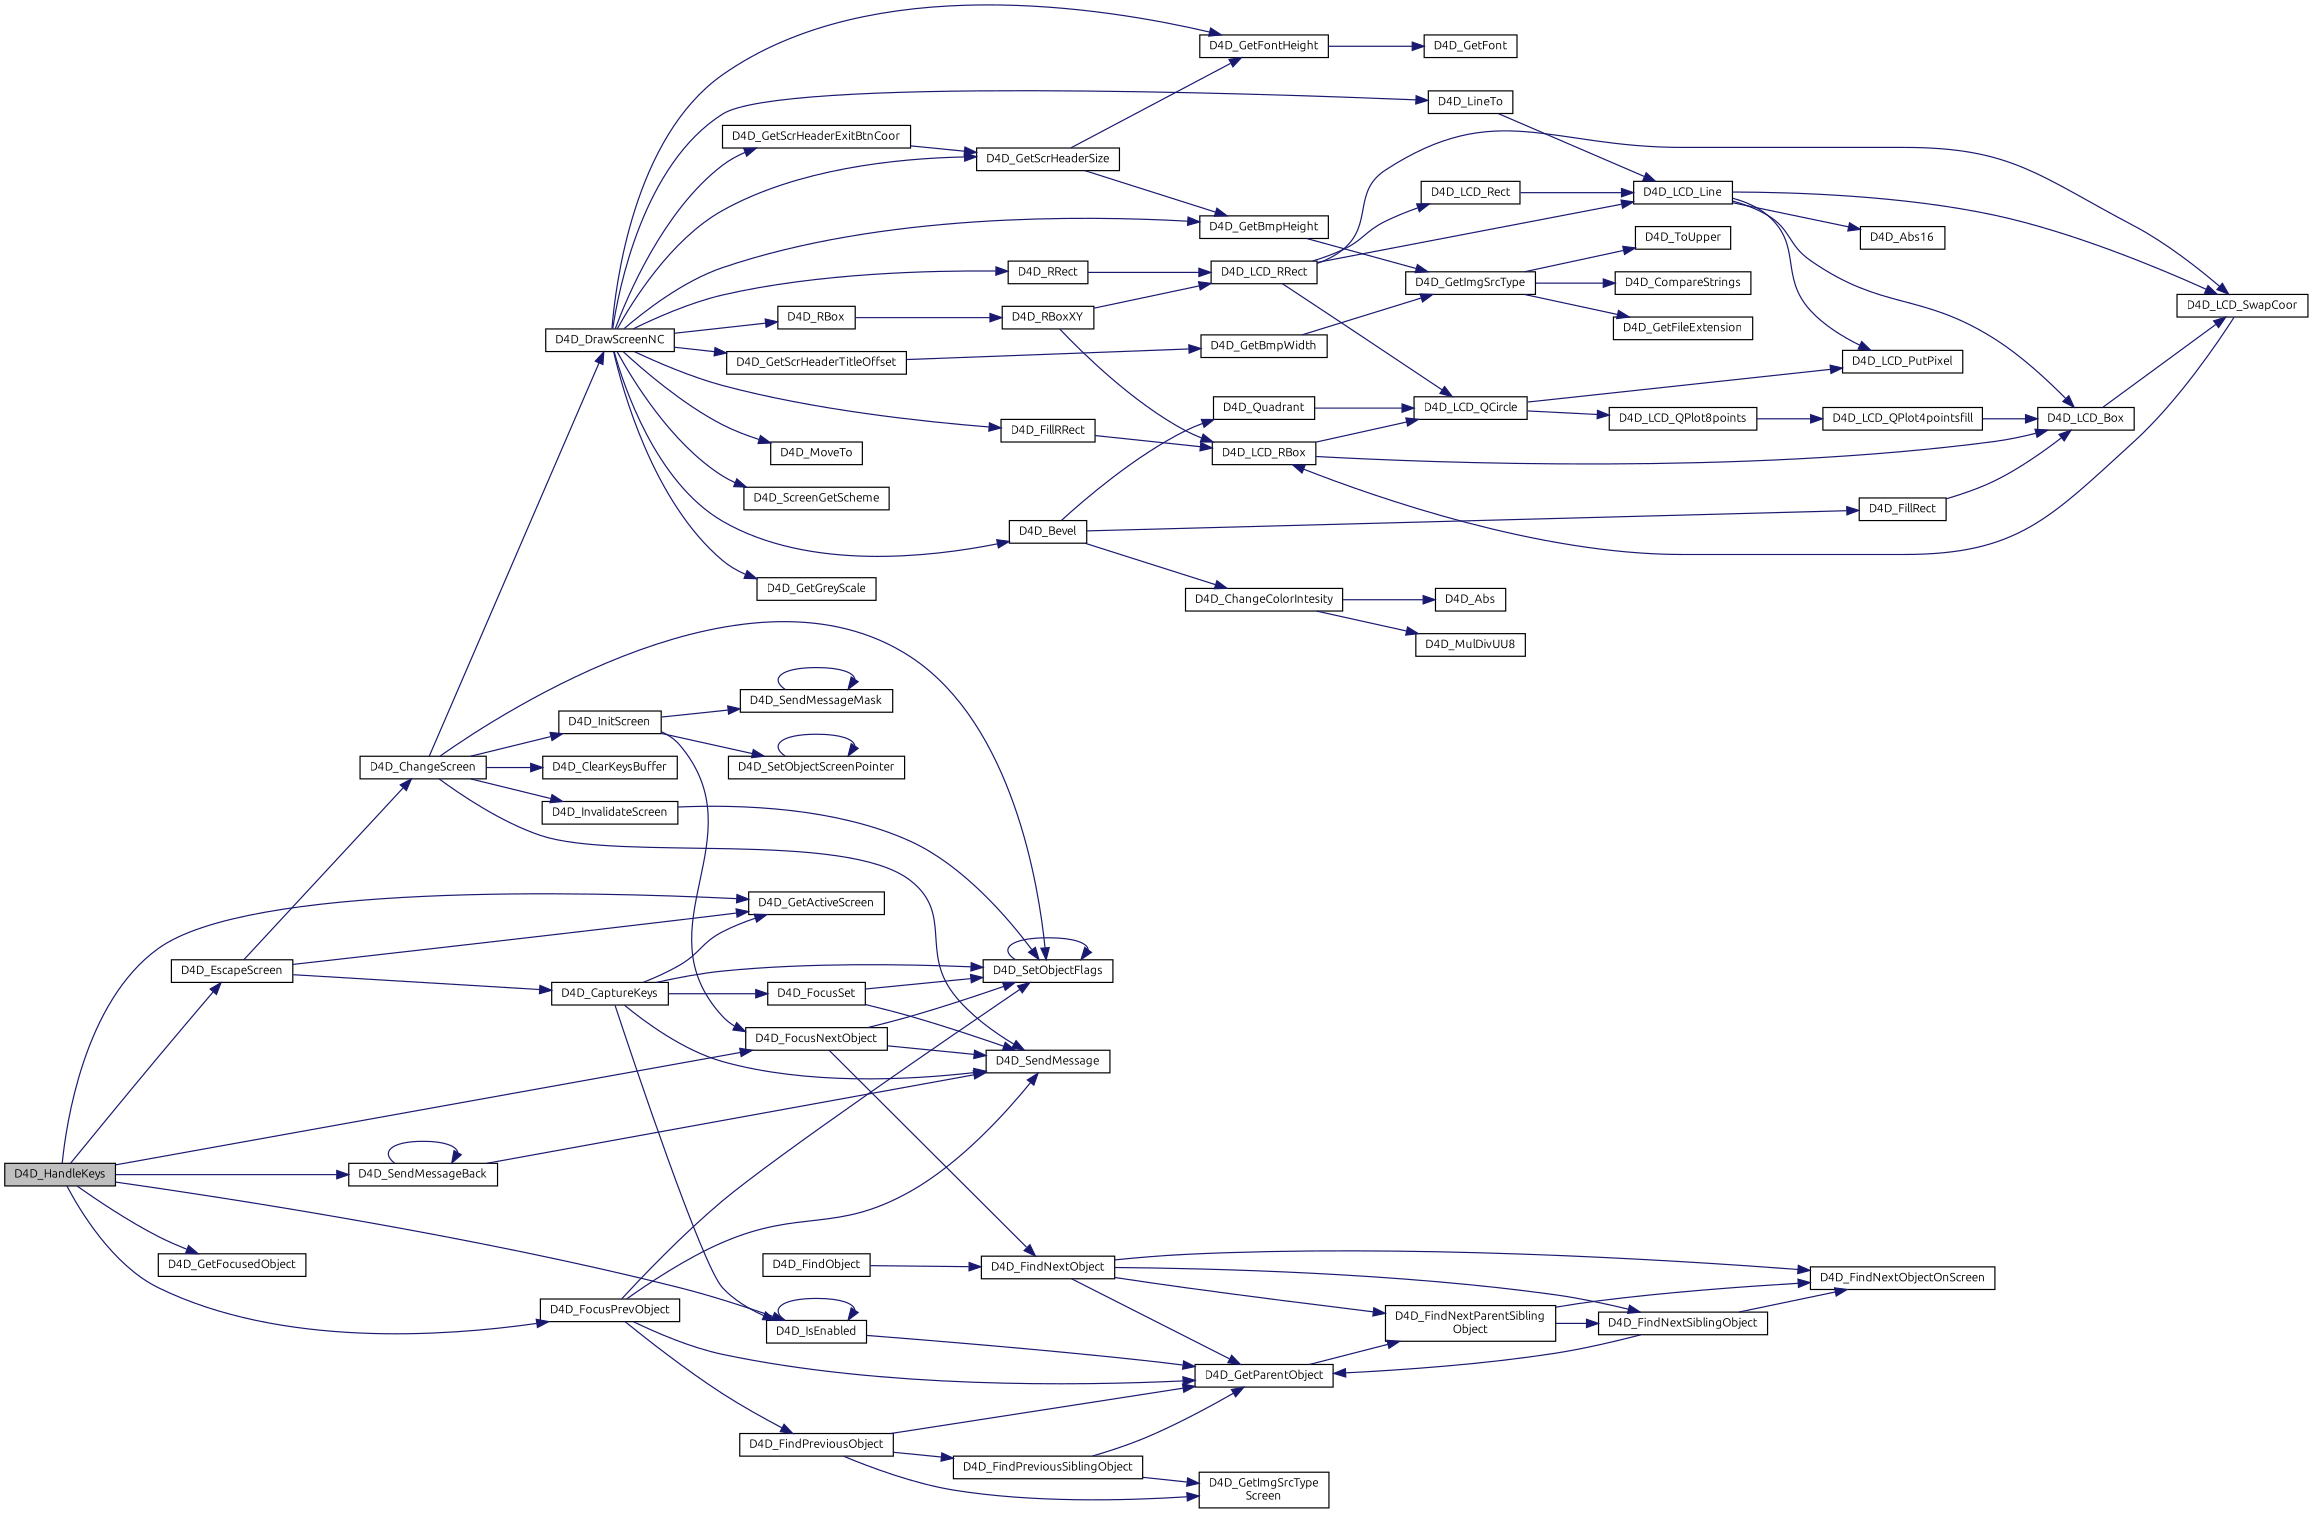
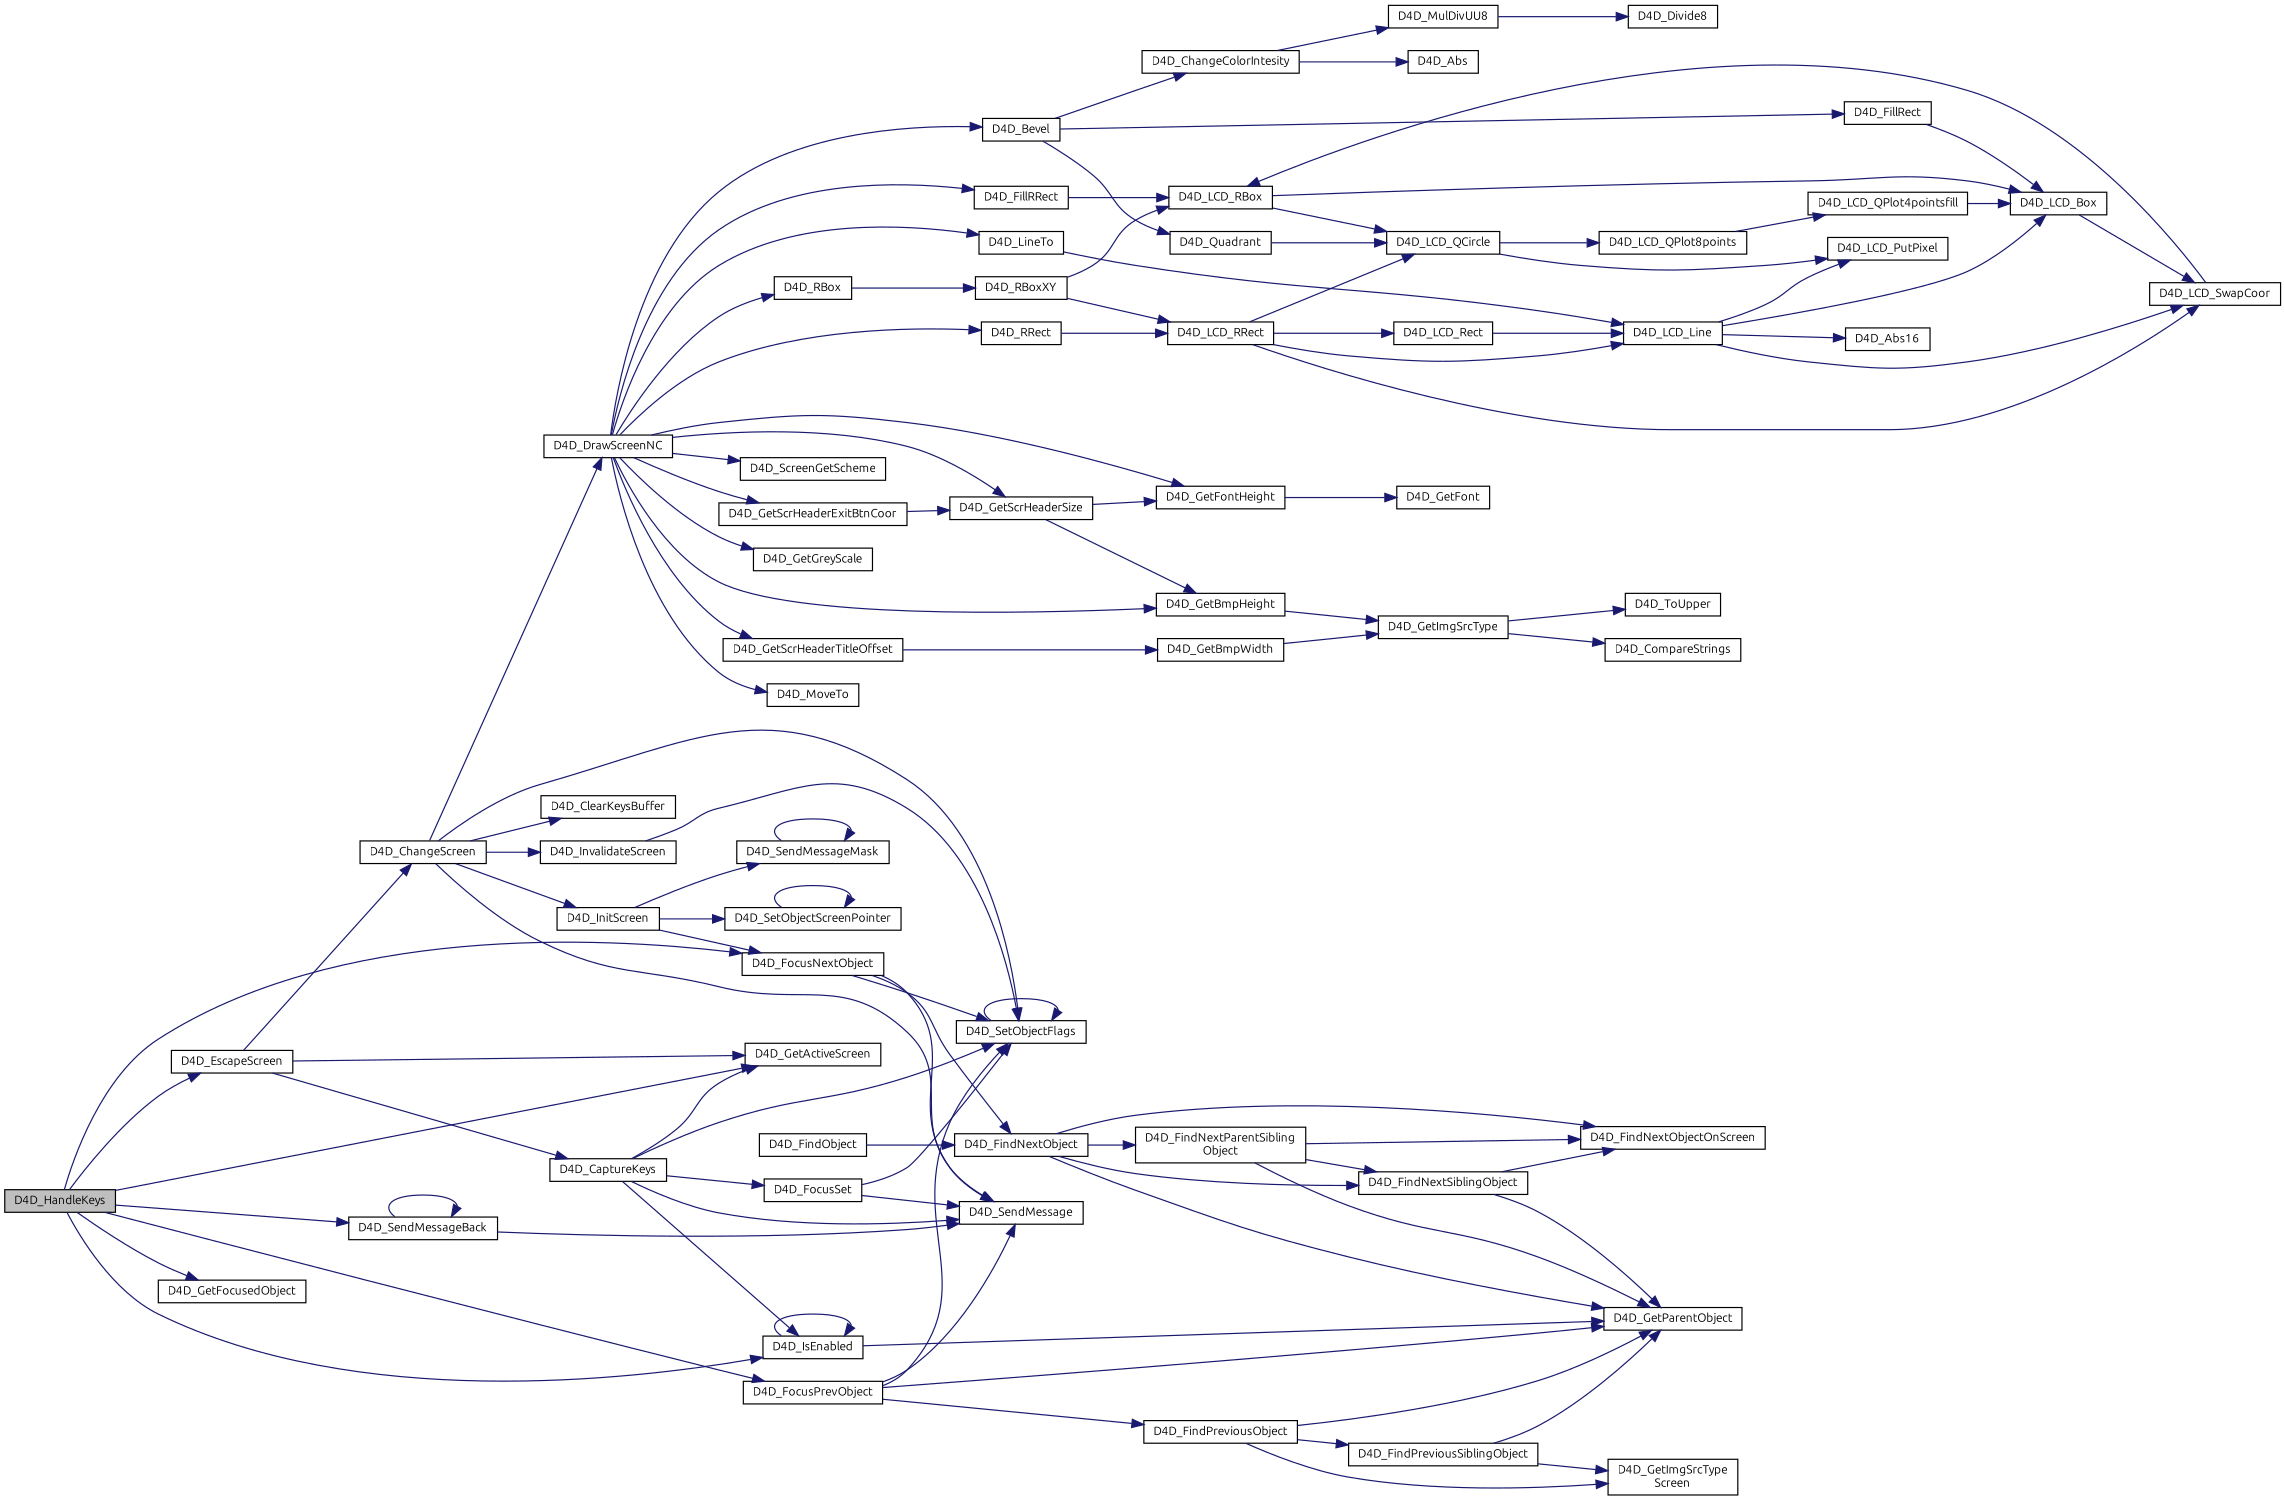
node "D4D_Divide8": added
node "D4D_GetFileExtension": removed
edge "D4D_GetParentObject" -> "D4D_FindNextParentSibling Object": reversed
